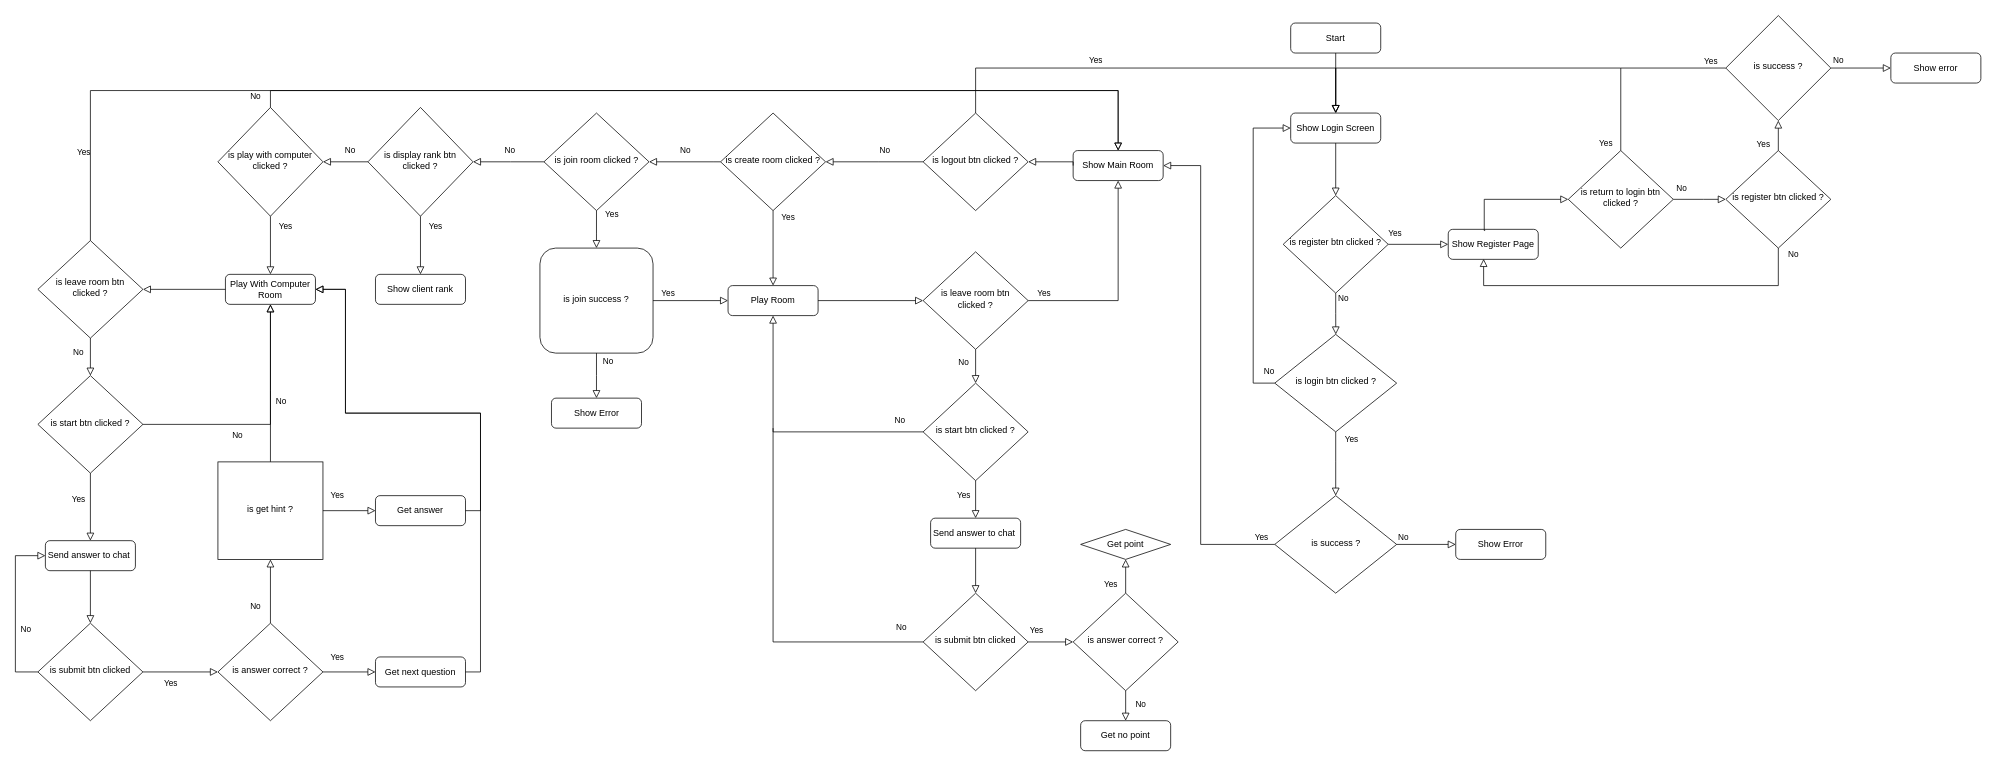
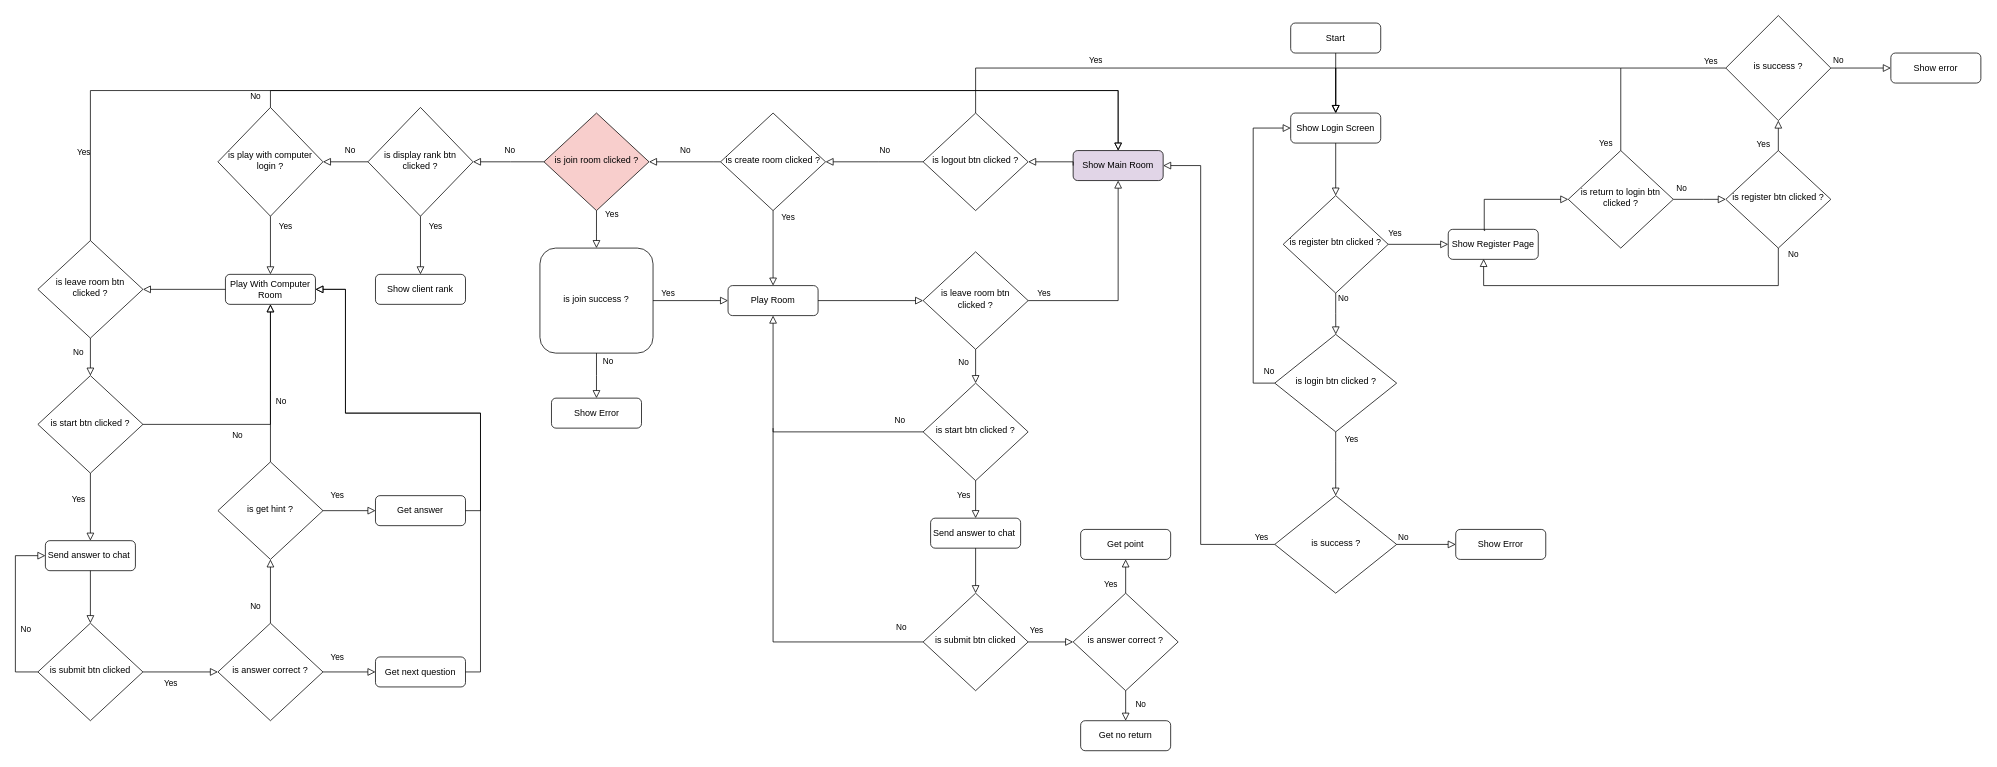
node "is play with computer clicked ?": label "is play with computer clicked ?" -> "is play with computer login ?"
node "is join room clicked ?": fillcolor #ffffff -> #f8cecc
node "Show Main Room": fillcolor #ffffff -> #e1d5e7
node "is get hint ?": shape rectangle -> diamond
node "Get point": shape diamond -> rounded rectangle
node "Get no point": label "Get no point" -> "Get no return"
